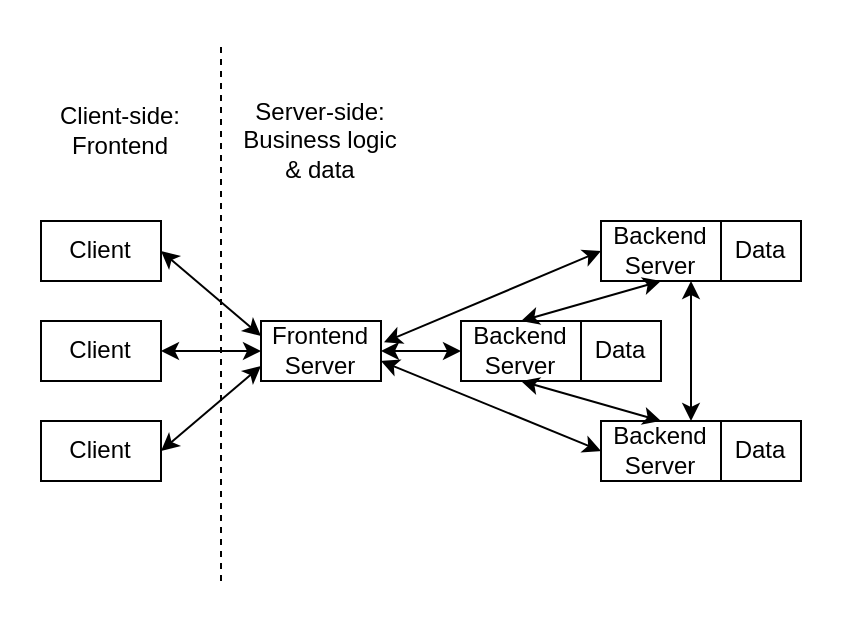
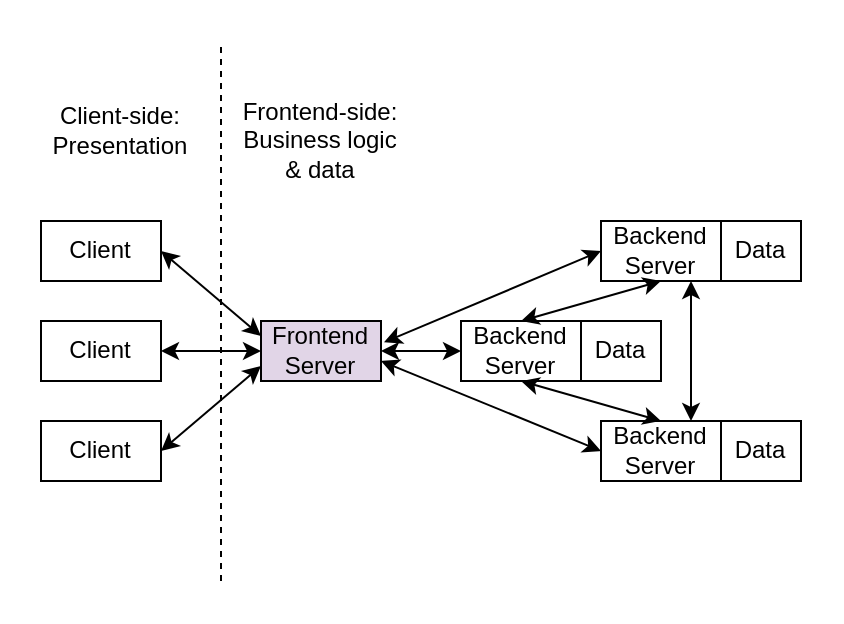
node "Client-side: Frontend": label "Client-side: Frontend" -> "Client-side: Presentation"
node "Server-side: Business logic & data": label "Server-side: Business logic & data" -> "Frontend-side: Business logic & data"
node "Frontend Server": fillcolor #ffffff -> #e1d5e7
